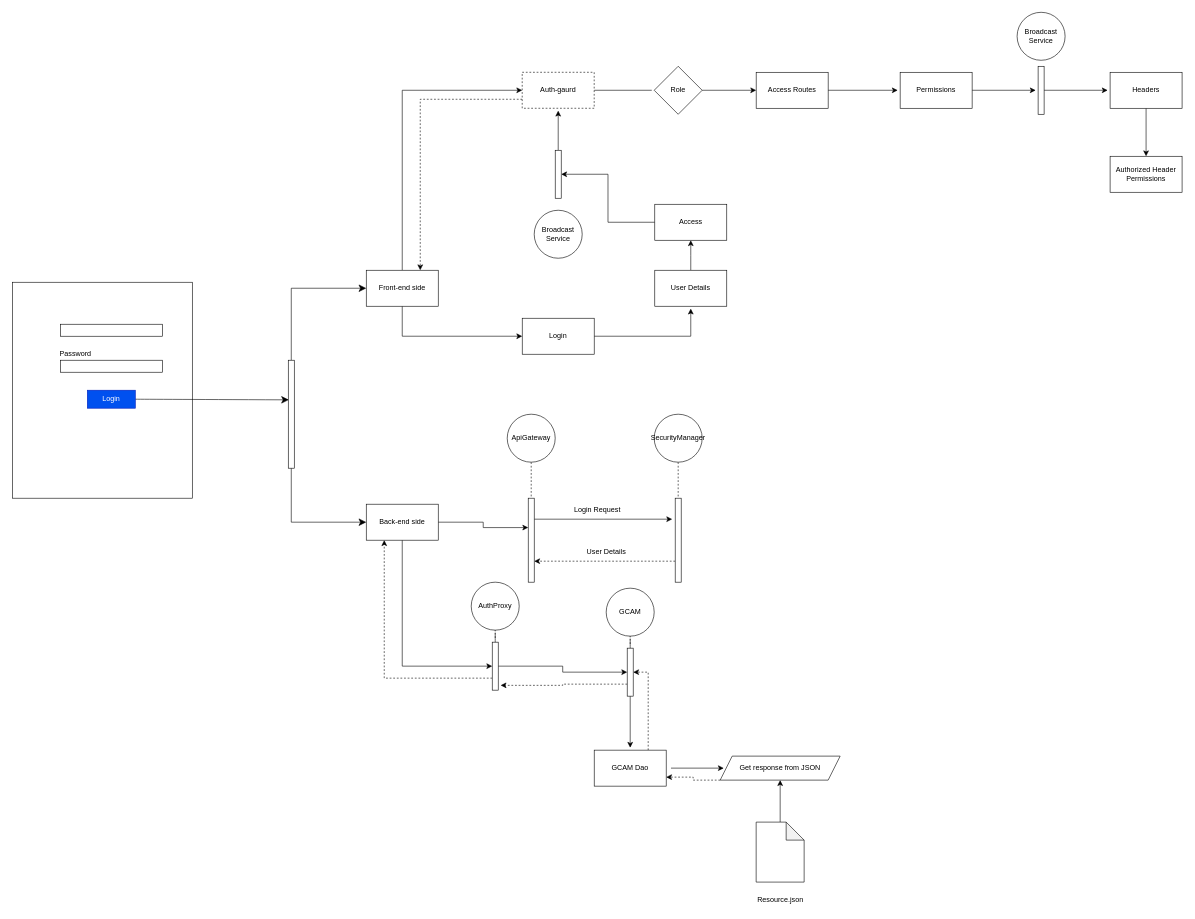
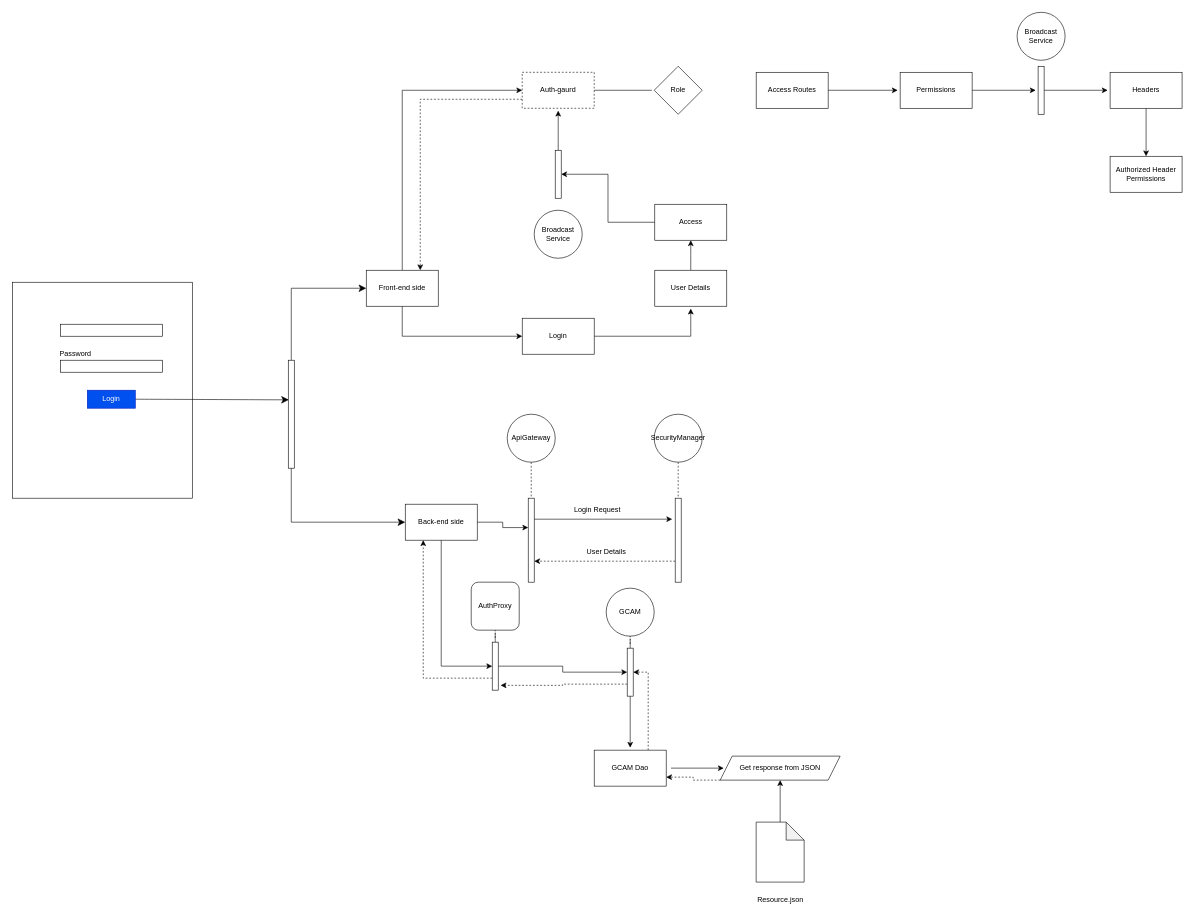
edge "Role" -> "Access Routes": removed
node "Back-end side": moved (402, 522) -> (441, 522)
node "AuthProxy": shape ellipse -> rounded rectangle
